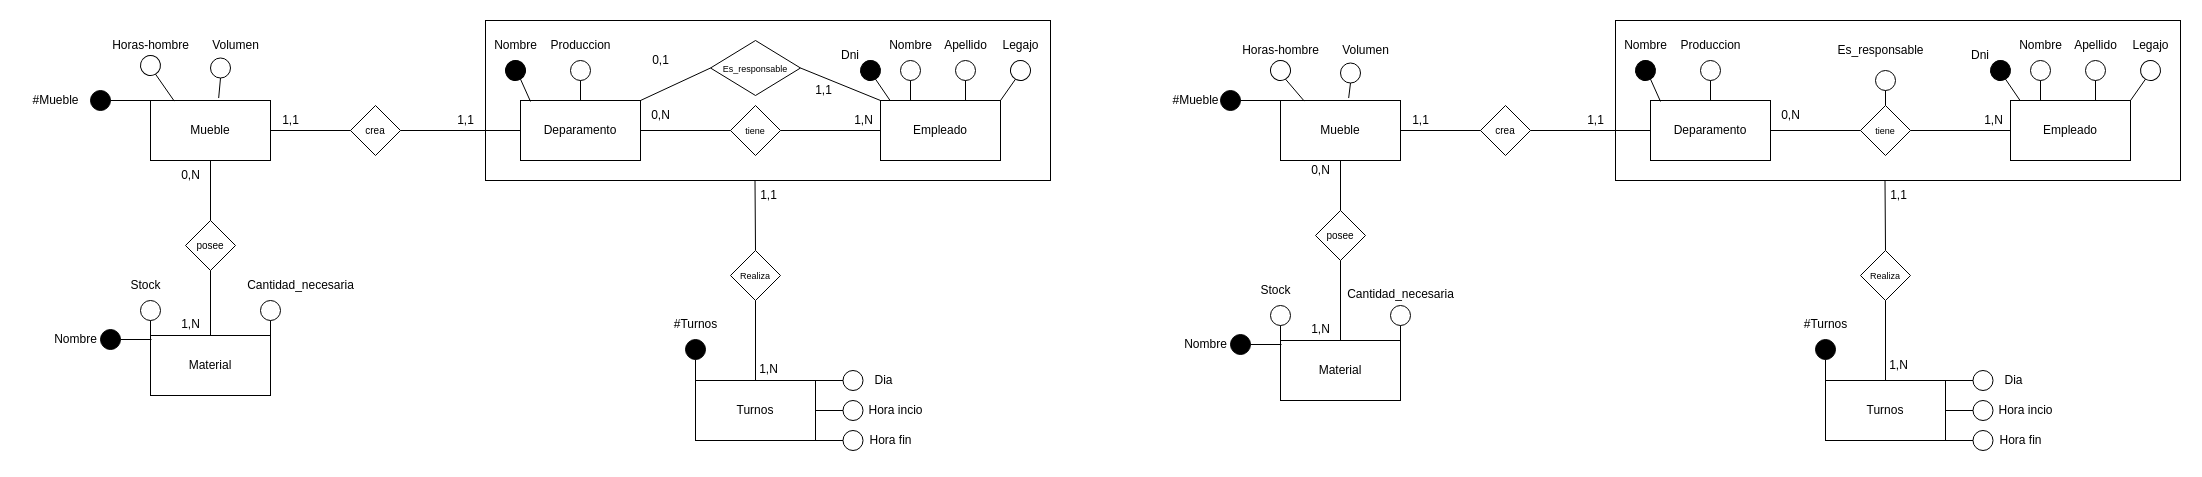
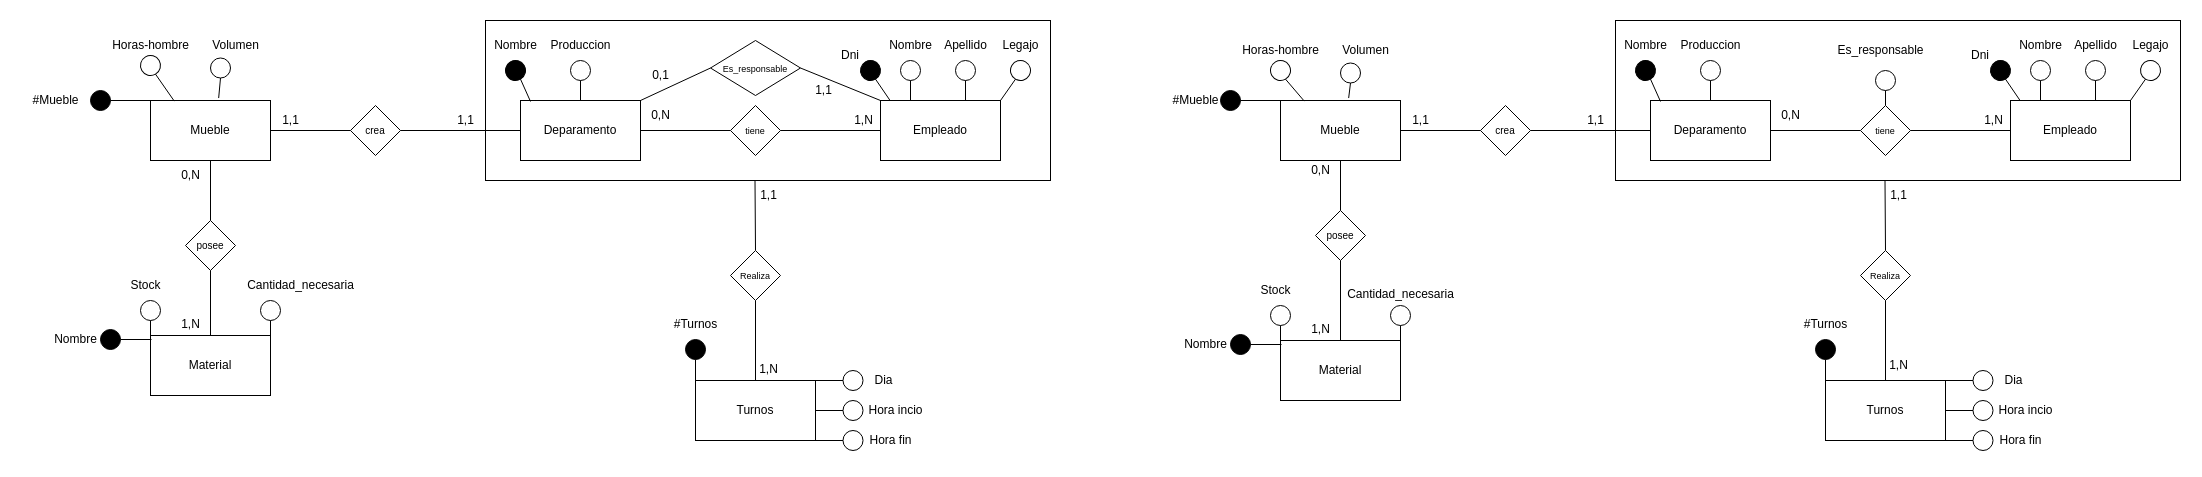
node "0,1": moved (661, 61) -> (661, 76)
